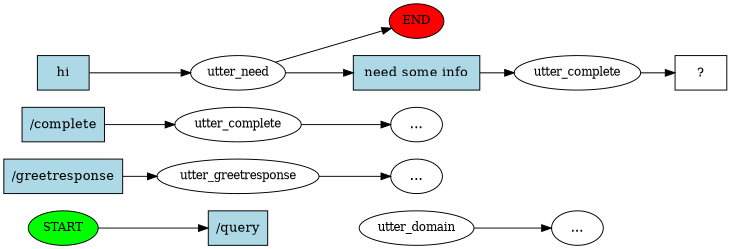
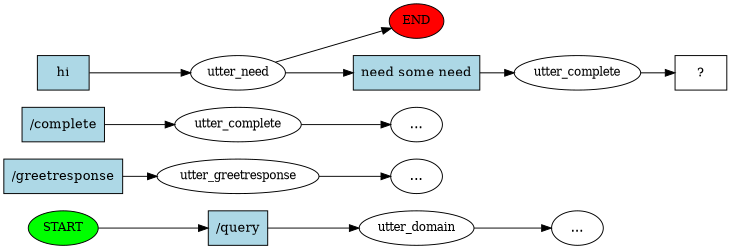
node "need some info": label "need some info" -> "need some need"
edge "/query" -> "utter_domain": added
